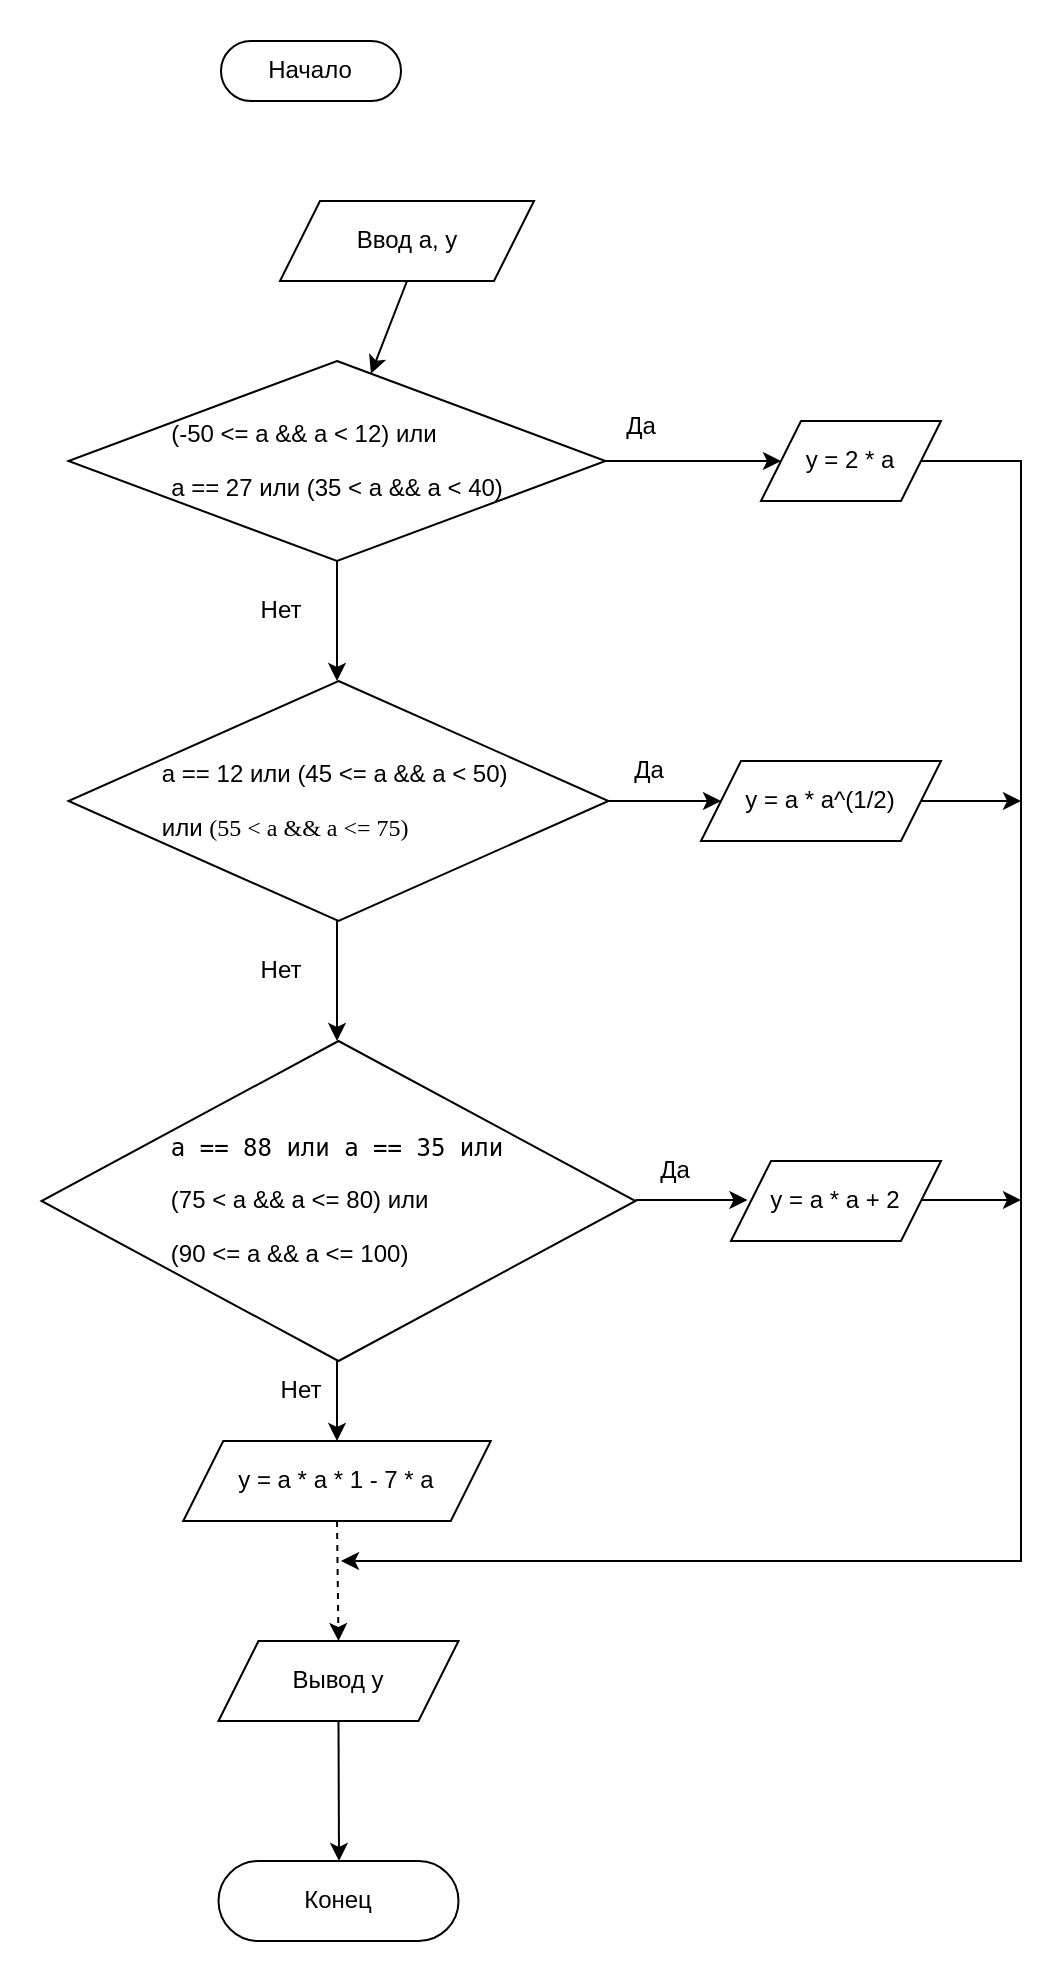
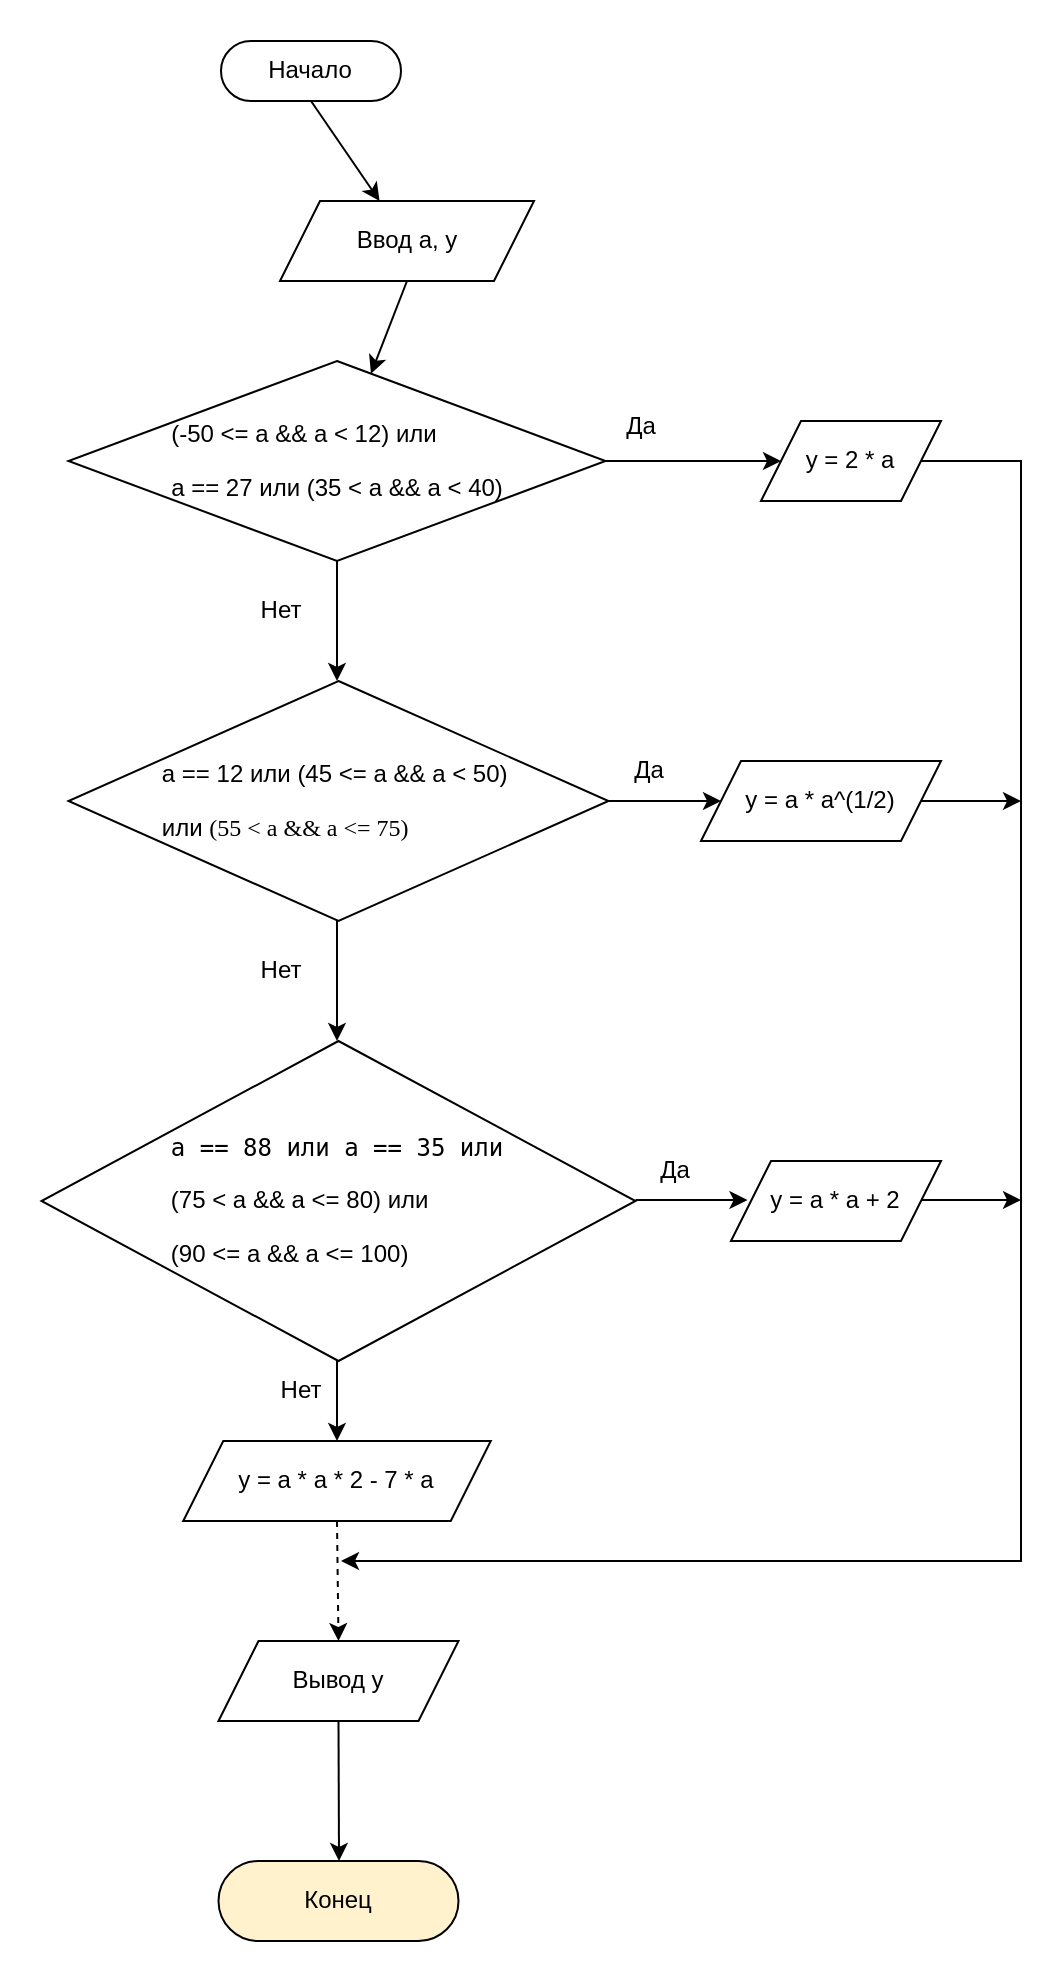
edge "Начало" -> "Ввод a, y": added
node "y = a * a * 1 - 7 * a": label "y = a * a * 1 - 7 * a" -> "y = a * a * 2 - 7 * a"
node "Конец": fillcolor #ffffff -> #fff2cc
